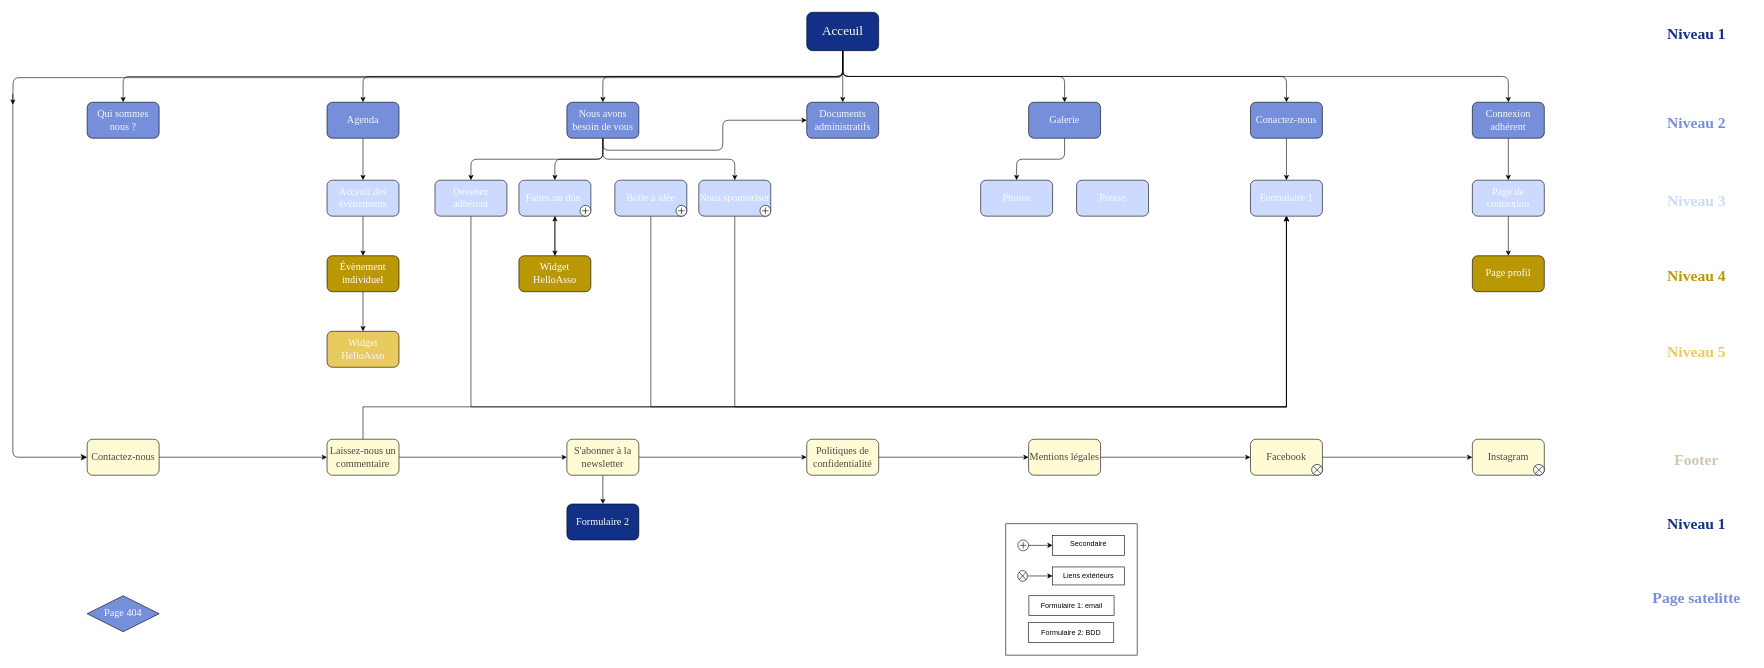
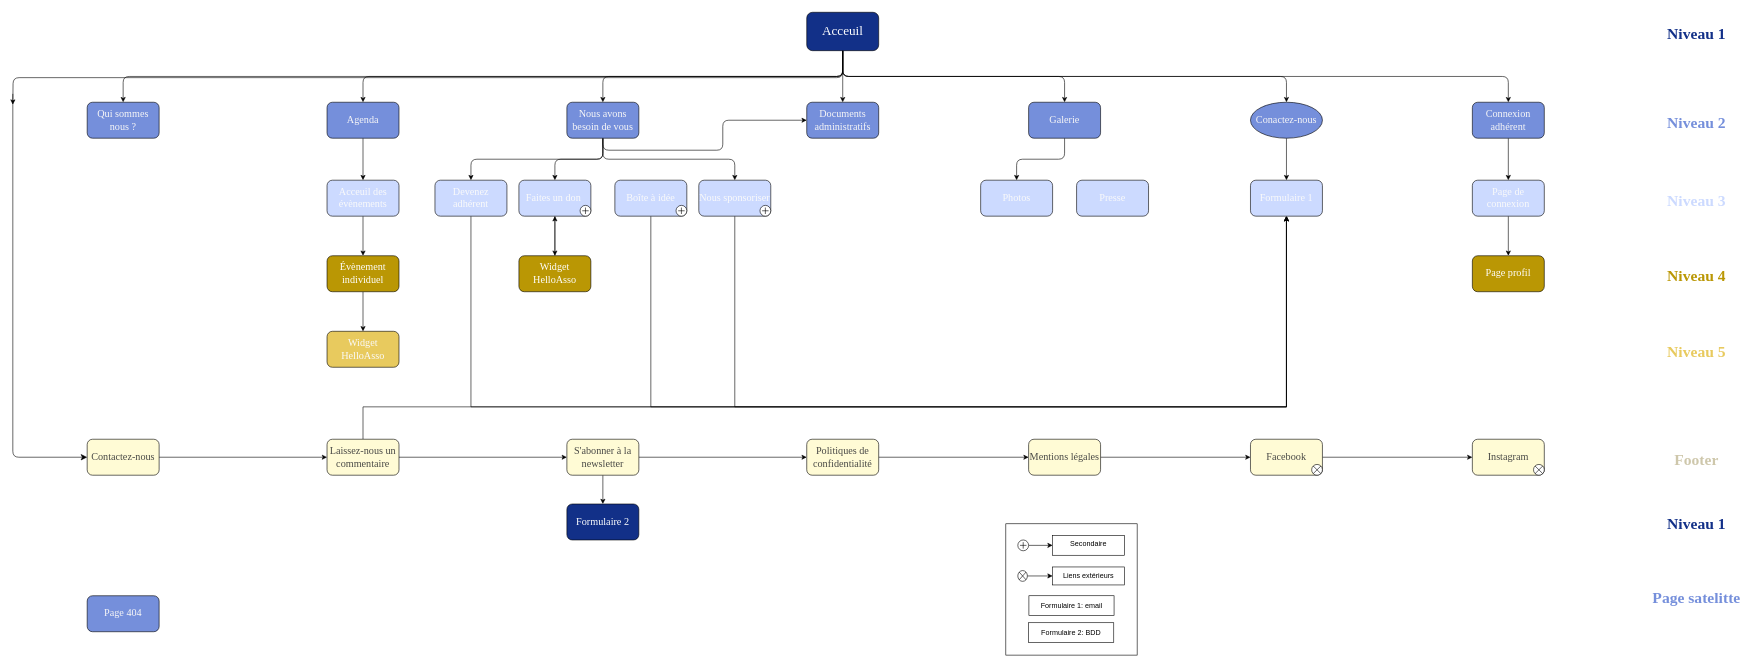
node "Conactez-nous": shape rounded rectangle -> ellipse
node "Page 404": shape diamond -> rounded rectangle
